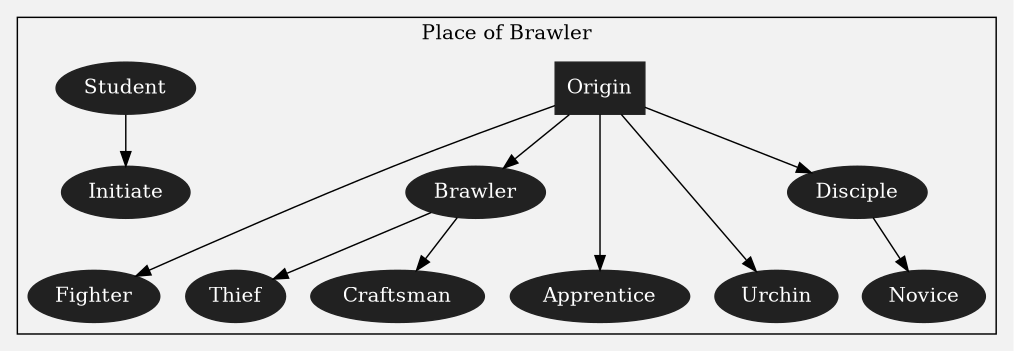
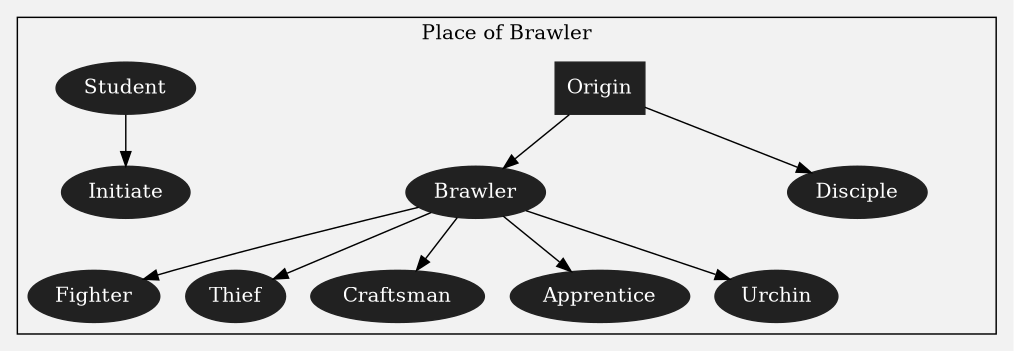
edge "Origin" -> "Fighter": now "Brawler" -> "Fighter"
edge "Origin" -> "Apprentice": now "Brawler" -> "Apprentice"
edge "Origin" -> "Urchin": now "Brawler" -> "Urchin"
node "Novice": removed
